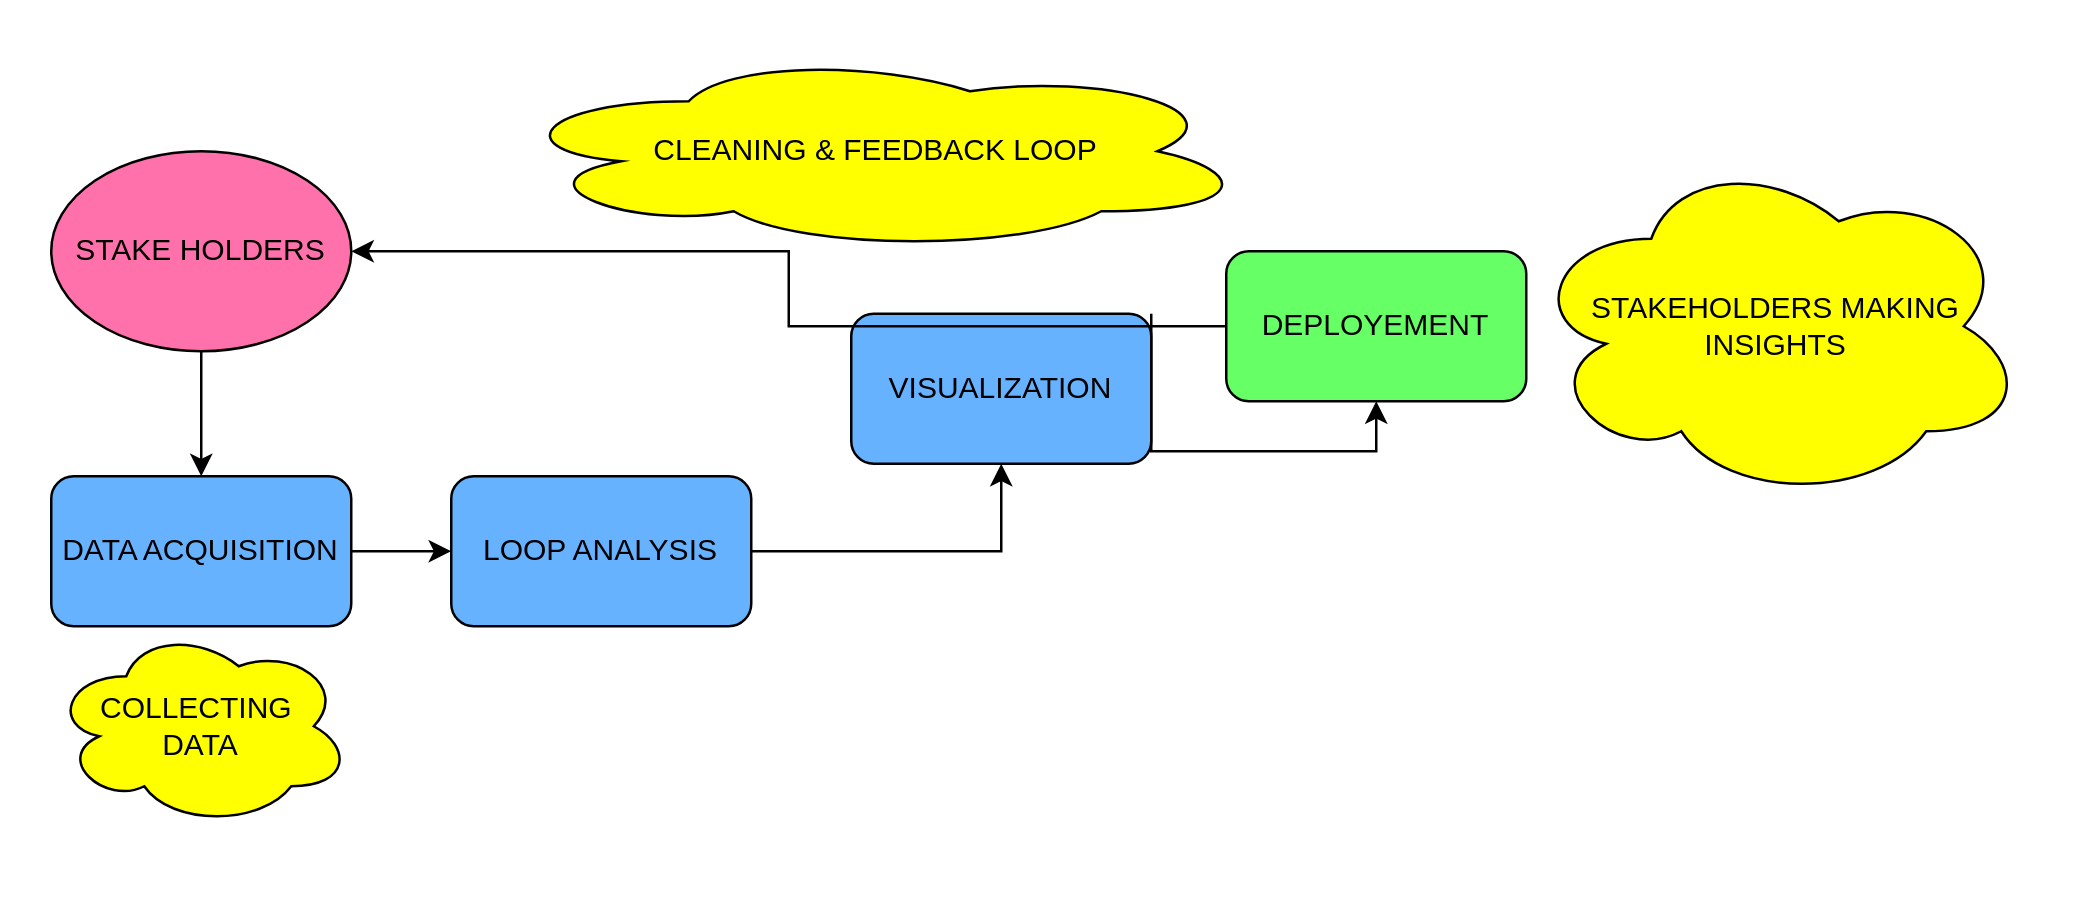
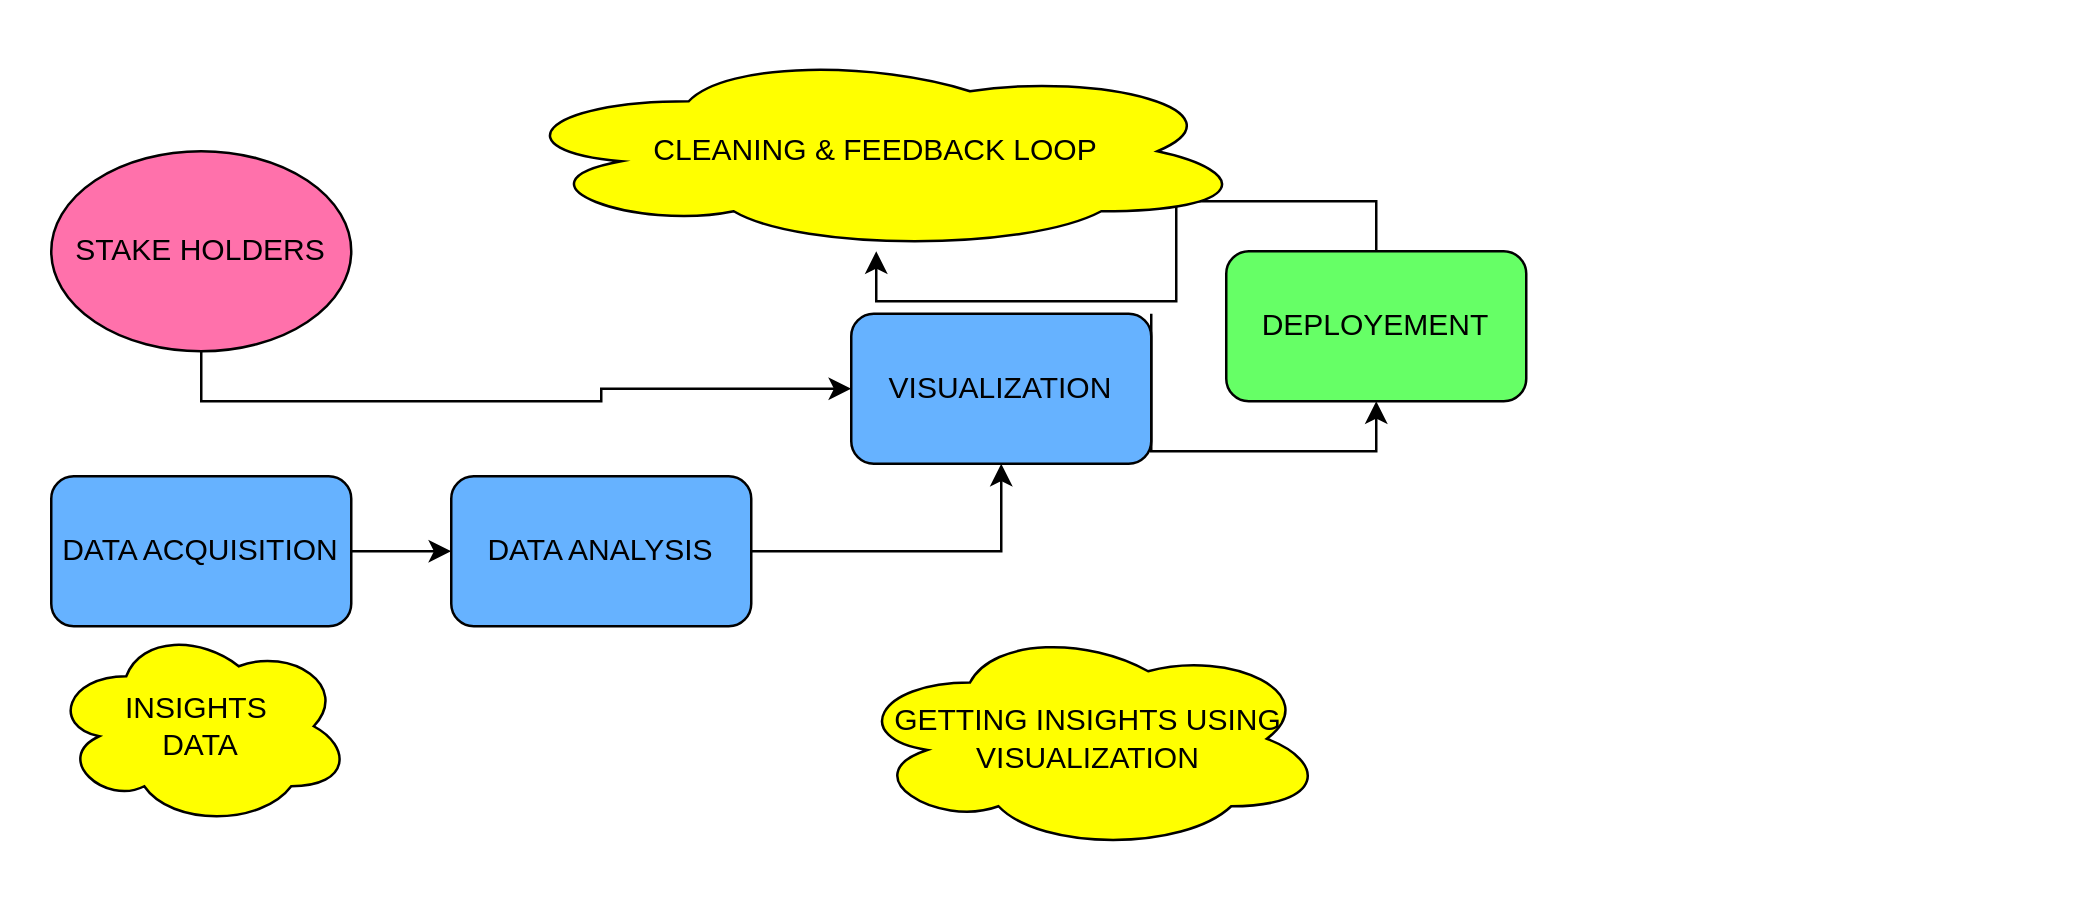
edge "DEPLOYEMENT" -> "STAKE HOLDERS": now "DEPLOYEMENT" -> "CLEANING & FEEDBACK LOOP"
node "STAKEHOLDERS MAKING INSIGHTS": removed
edge "STAKE HOLDERS" -> "DATA ACQUISITION": now "STAKE HOLDERS" -> "VISUALIZATION"
node "LOOP ANALYSIS": label "LOOP ANALYSIS" -> "DATA ANALYSIS"
node "COLLECTING DATA": label "COLLECTING DATA" -> "INSIGHTS DATA"
node "GETTING INSIGHTS USING VISUALIZATION": added
